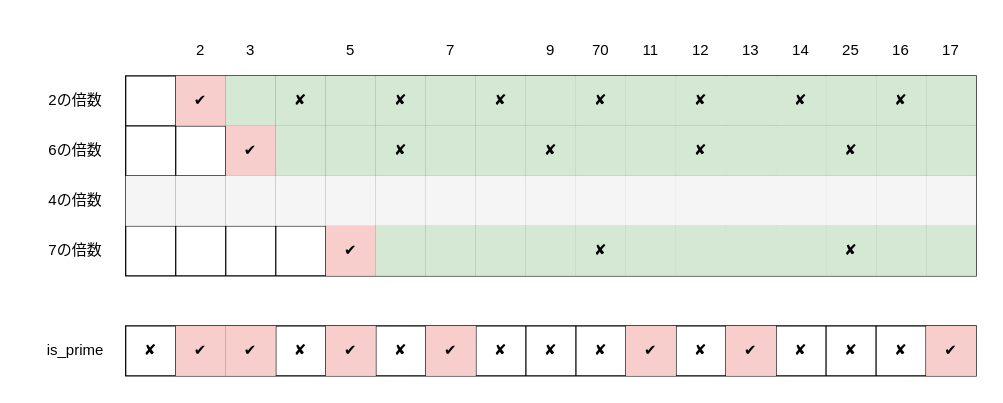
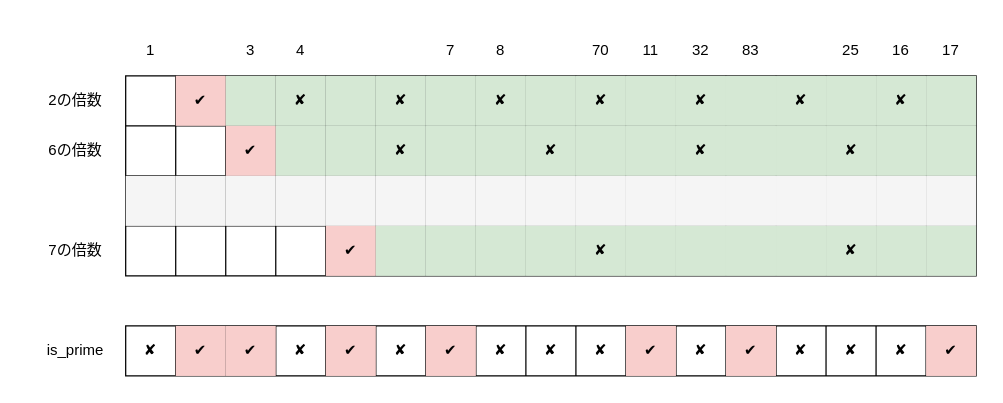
node "1": added
node "2": removed
node "4": added
node "5": removed
node "8": added
node "9": removed
node "12": label "12" -> "32"
node "13": label "13" -> "83"
node "14": removed
node "4の倍数": removed
